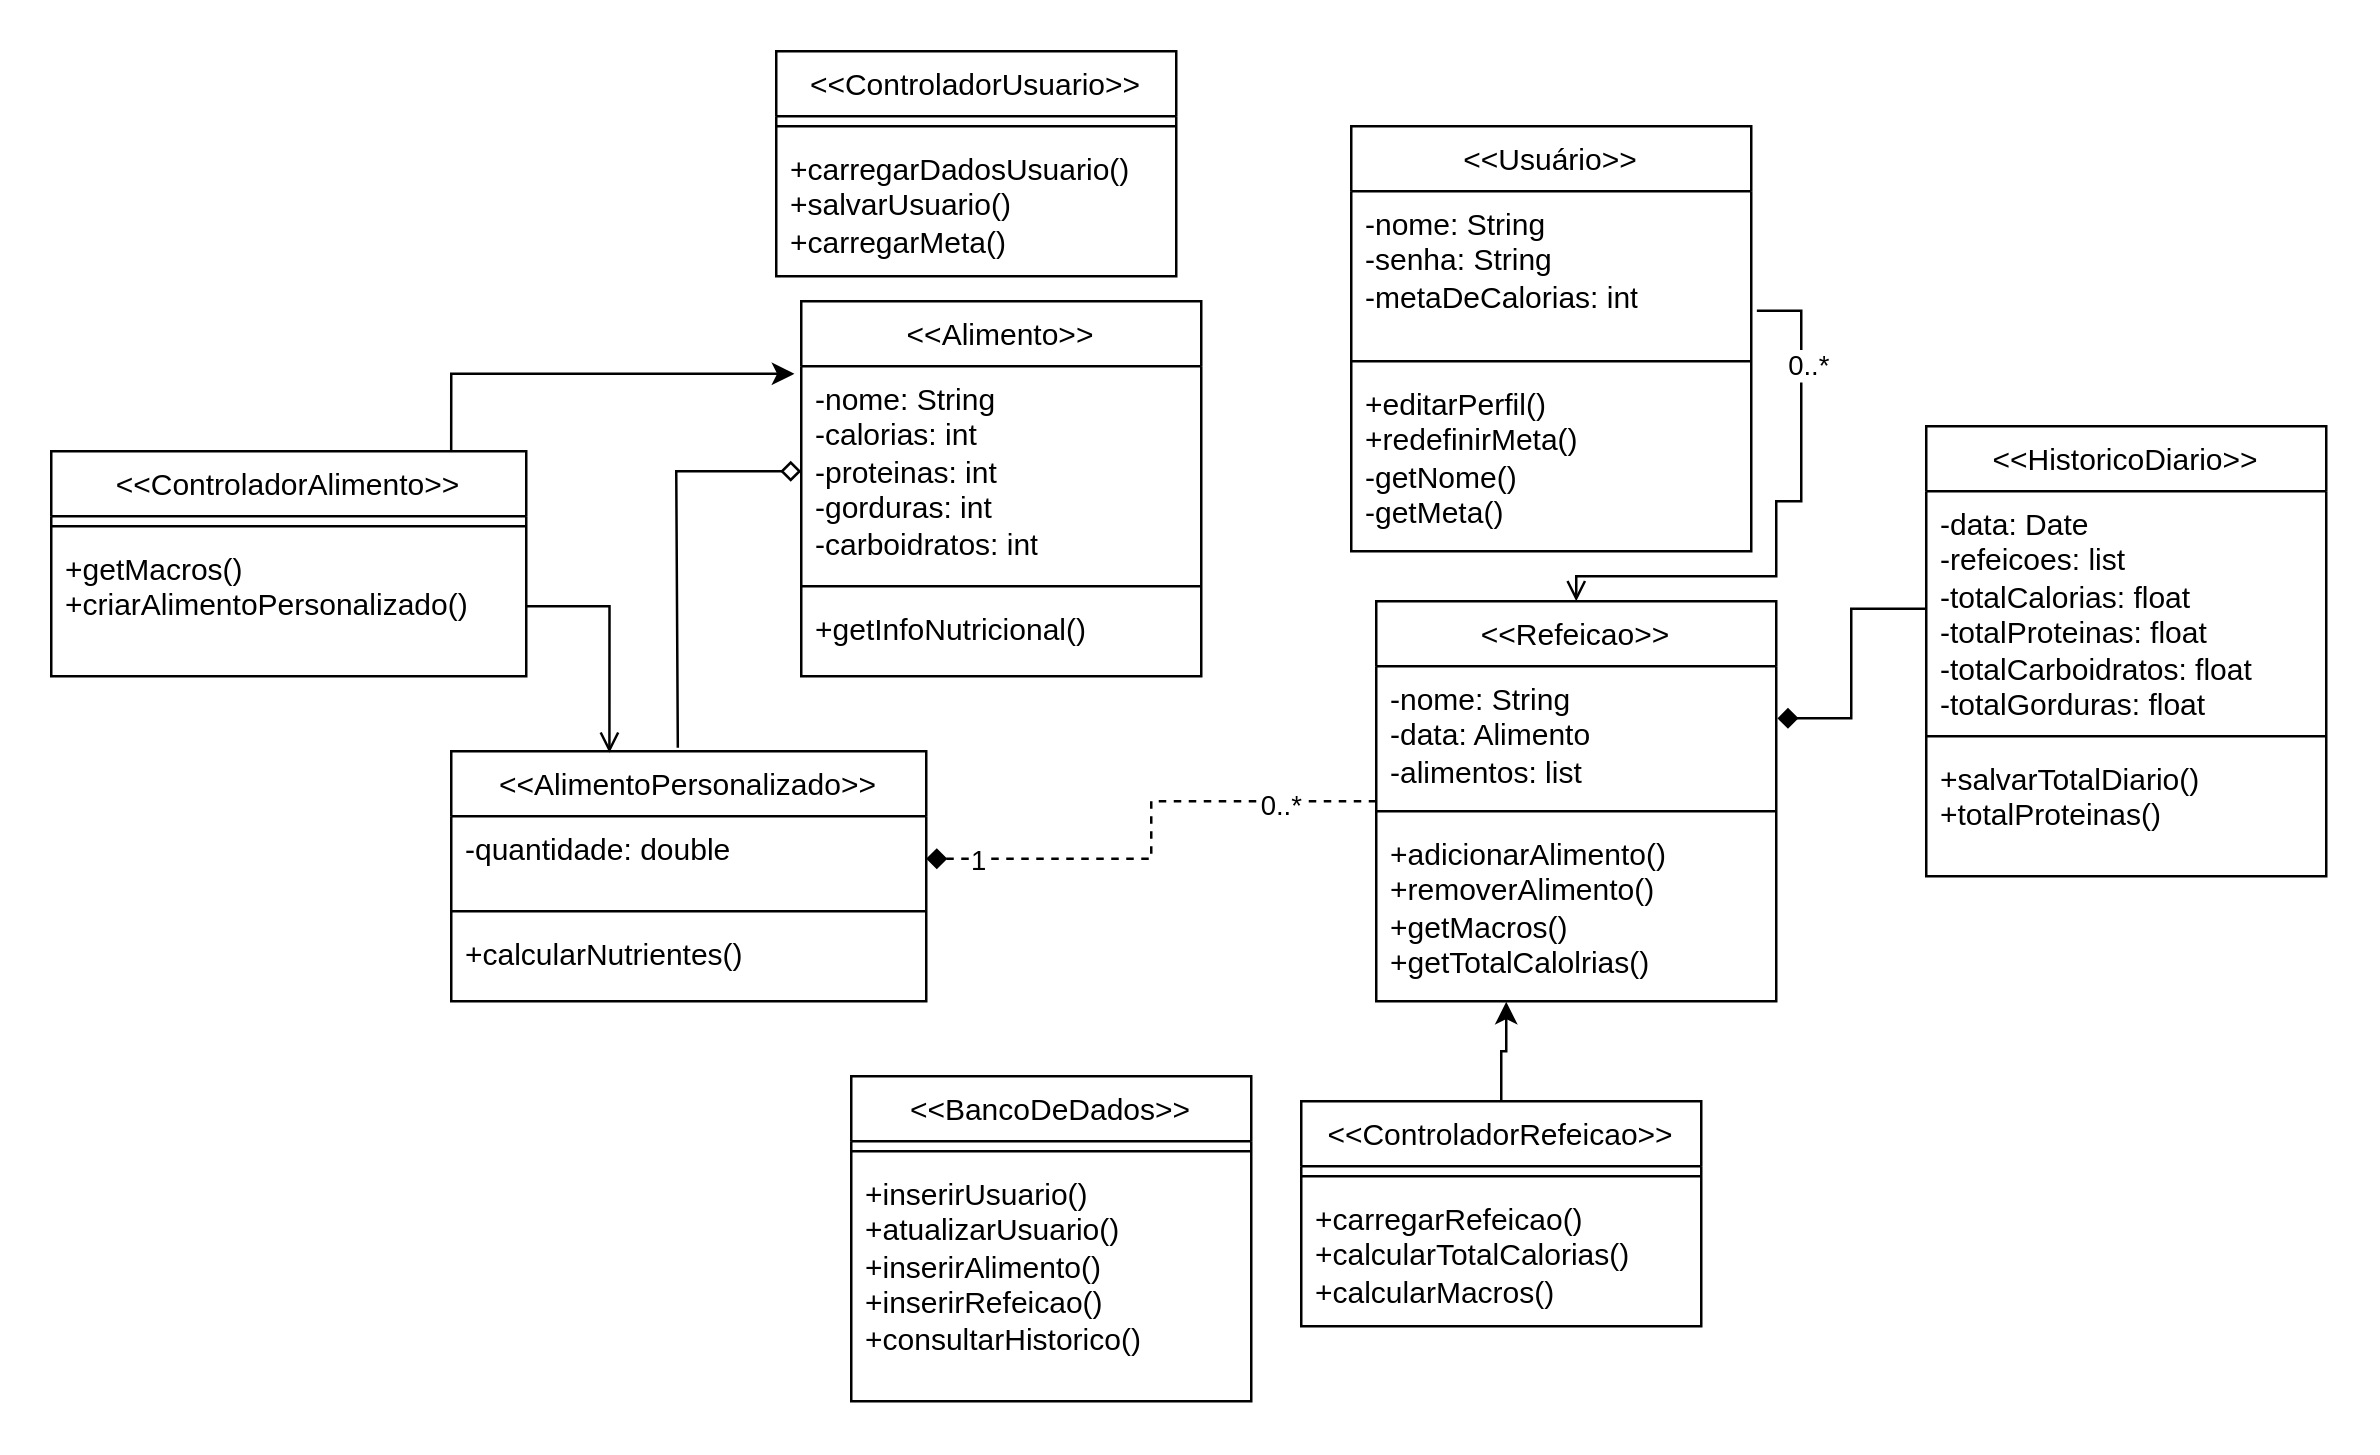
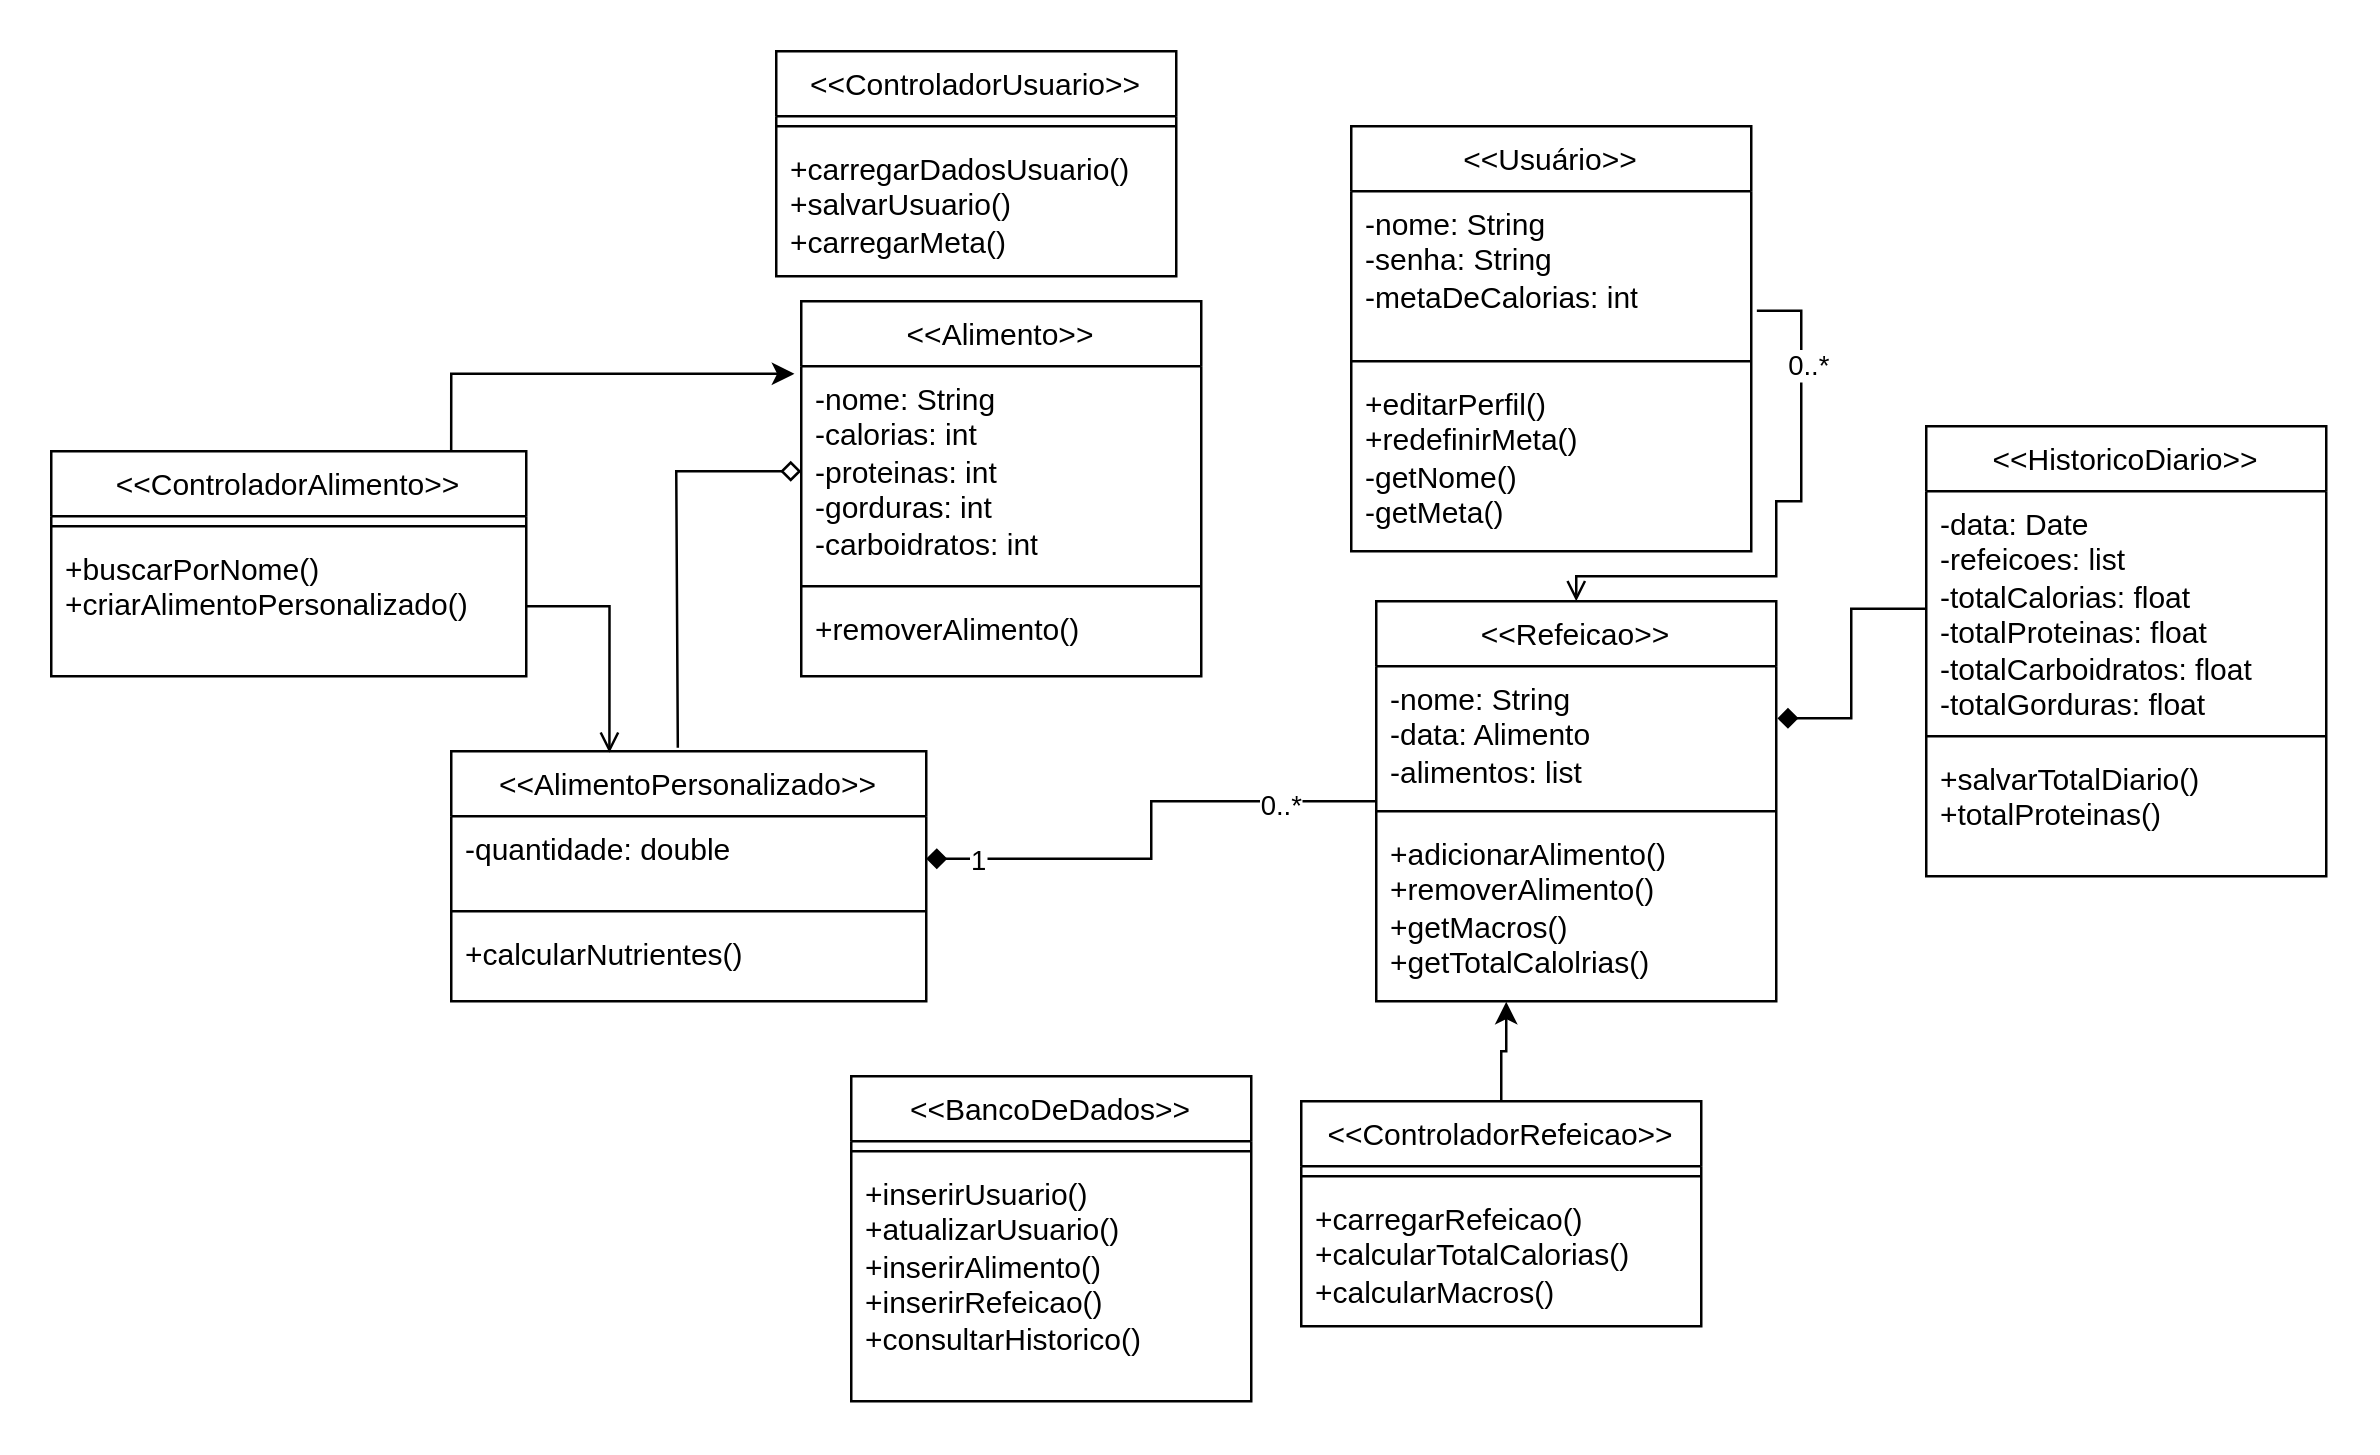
node "+getMacros() +criarAlimentoPersonalizado()": label "+getMacros() +criarAlimentoPersonalizado()" -> "+buscarPorNome() +criarAlimentoPersonalizado()"
node "+getInfoNutricional()": label "+getInfoNutricional()" -> "+removerAlimento()"
edge "<<Refeicao>>" -> "-quantidade: double": style dashed -> solid
